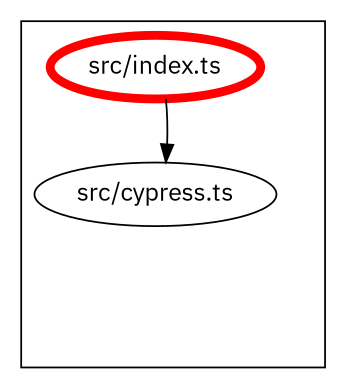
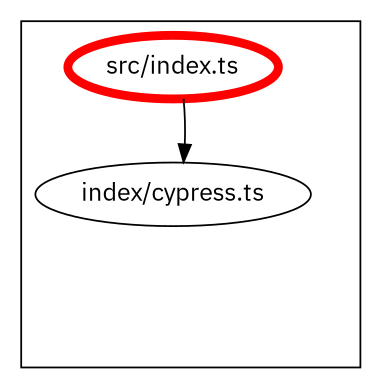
node "src/cypress.ts": label "src/cypress.ts" -> "index/cypress.ts"
